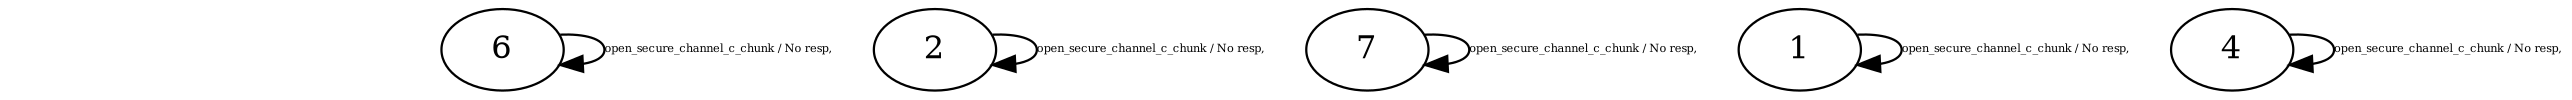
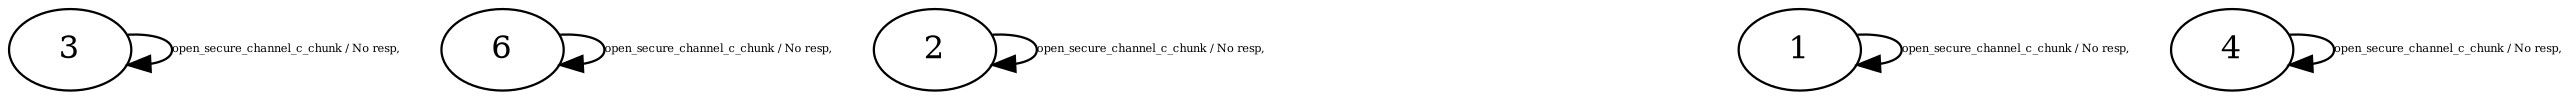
node "3": added
node "7": removed
